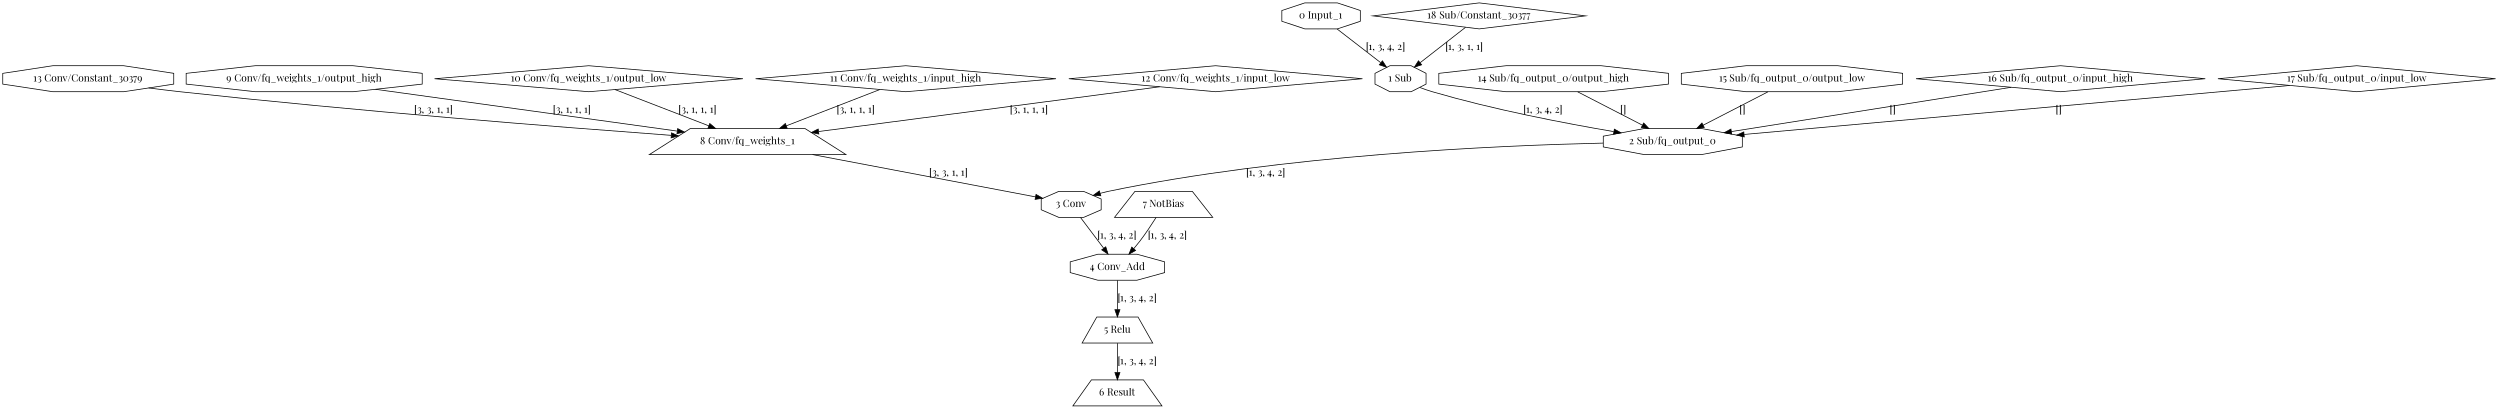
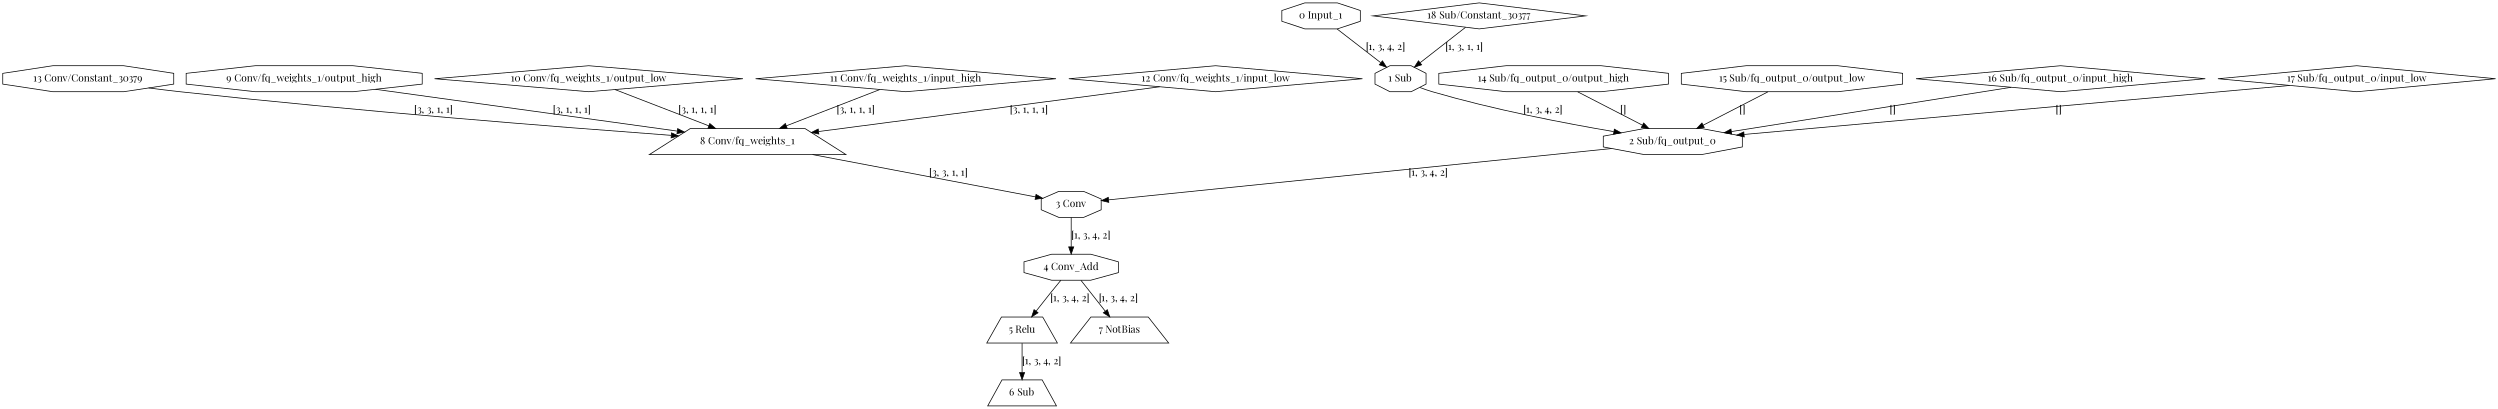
edge "7 NotBias" -> "4 Conv_Add": reversed
node "6 Result": label "6 Result" -> "6 Sub"
